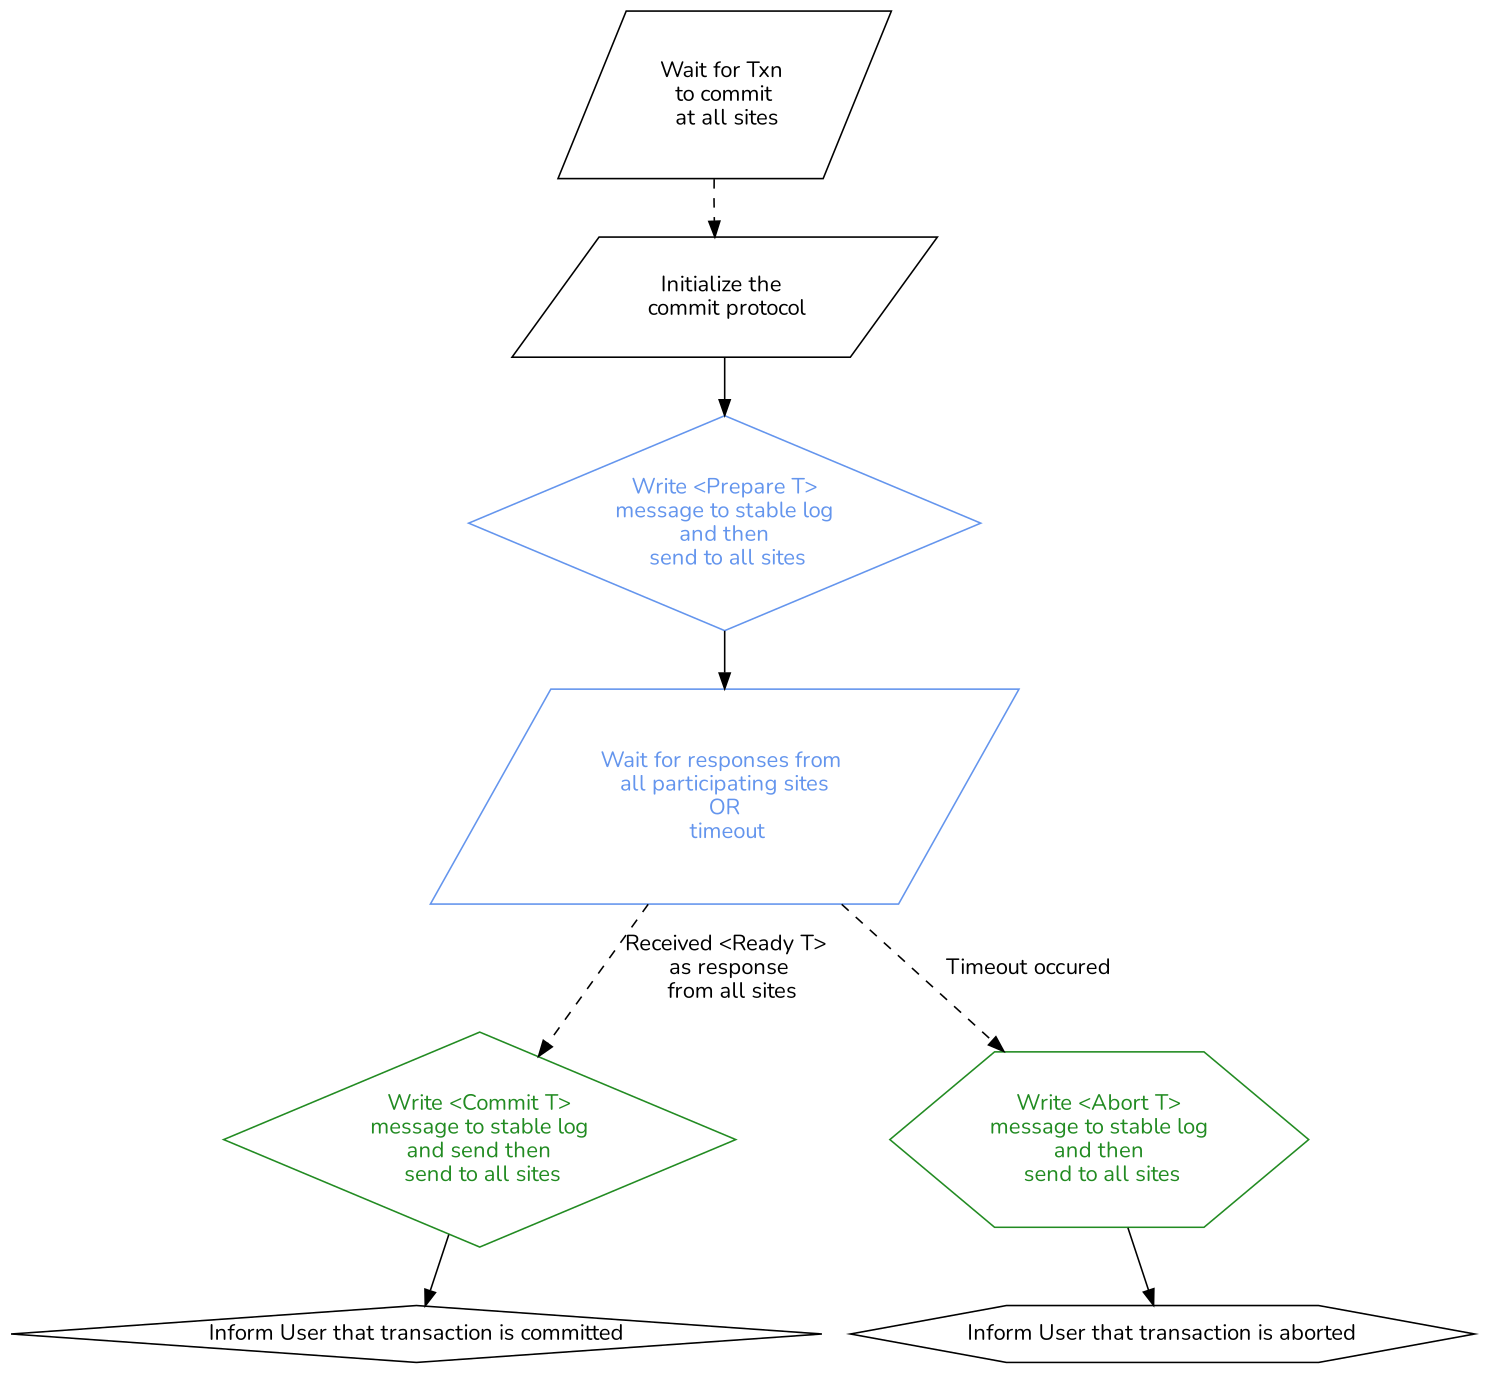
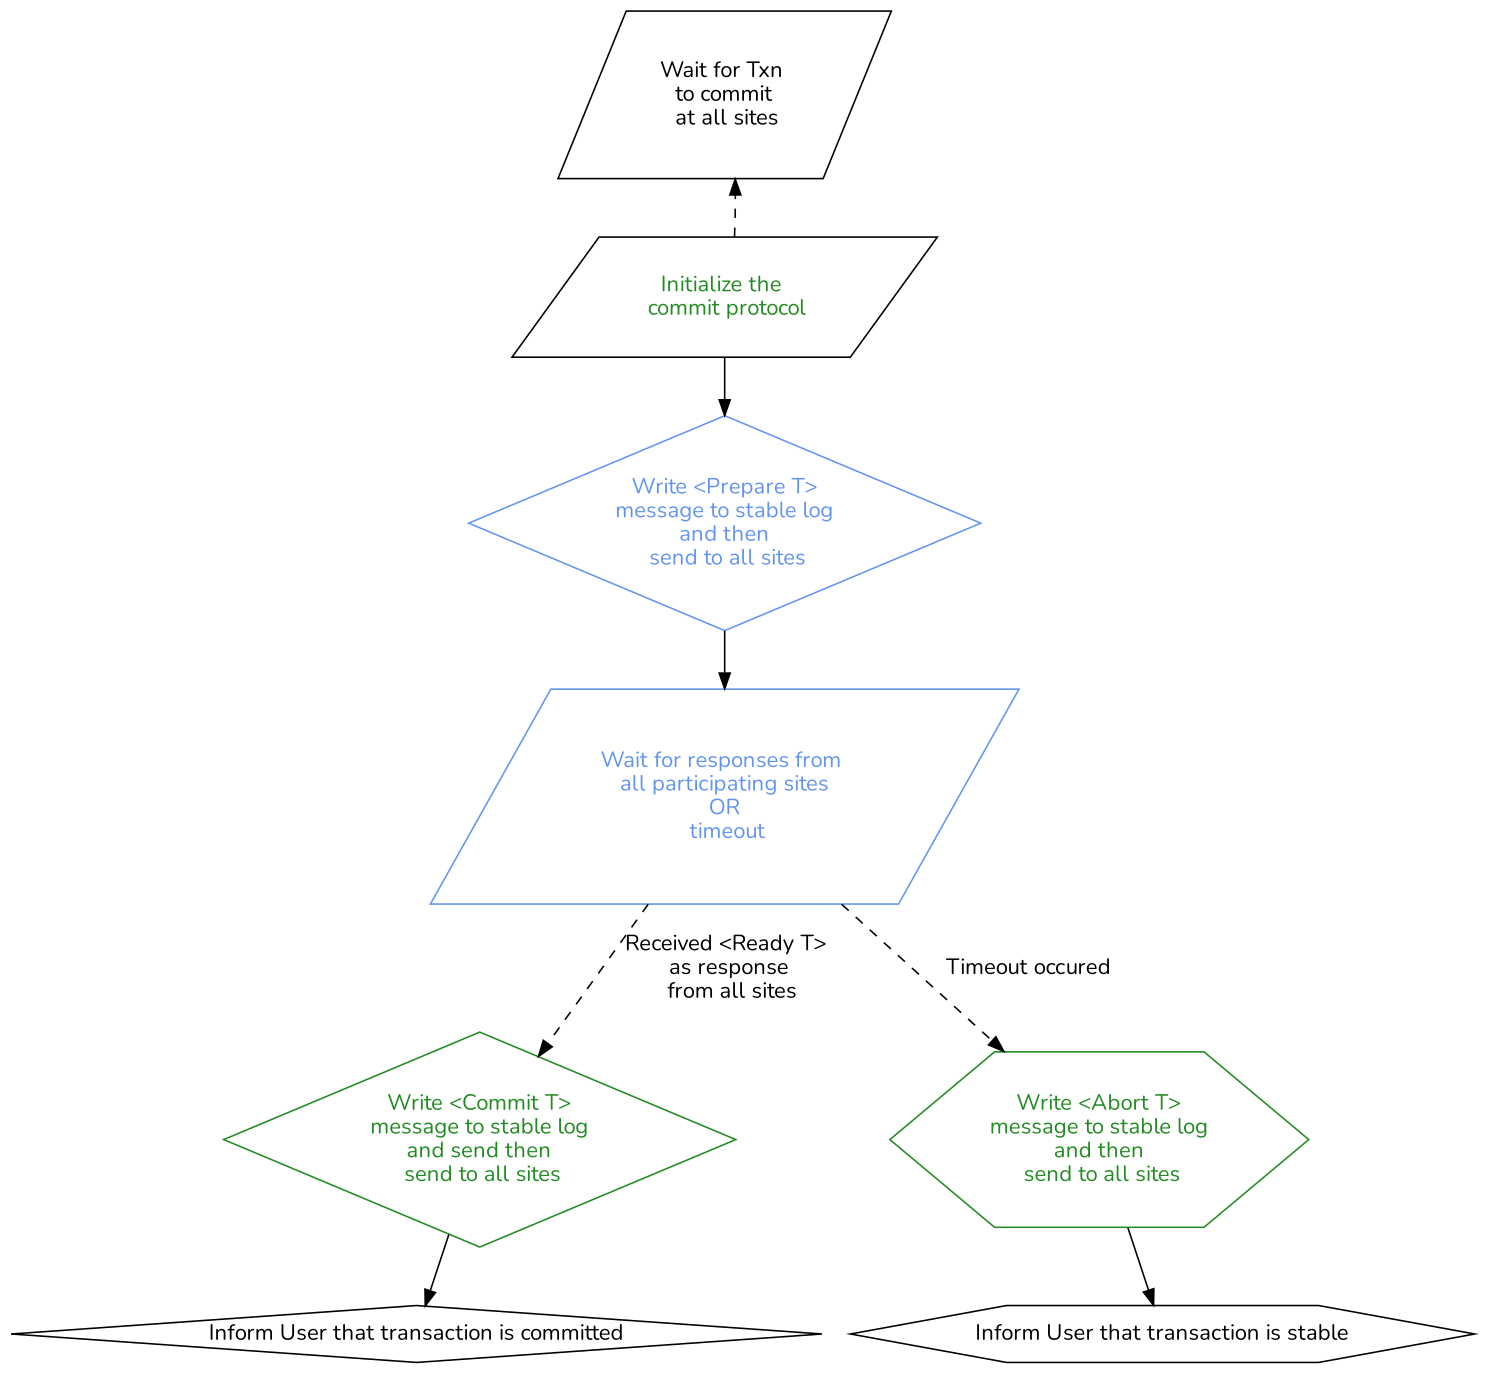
edge "Wait for Txn to commit at all sites" -> "Initialize the commit protocol": reversed
node "Initialize the commit protocol": fontcolor black -> forestgreen
node "Inform User that transaction is aborted": label "Inform User that transaction is aborted" -> "Inform User that transaction is stable"
